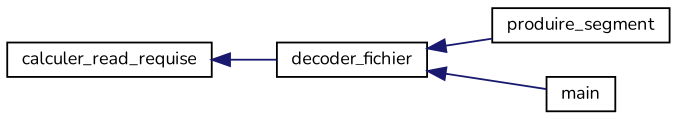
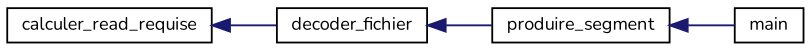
edge "main" -> "decoder_fichier": now "main" -> "produire_segment"
